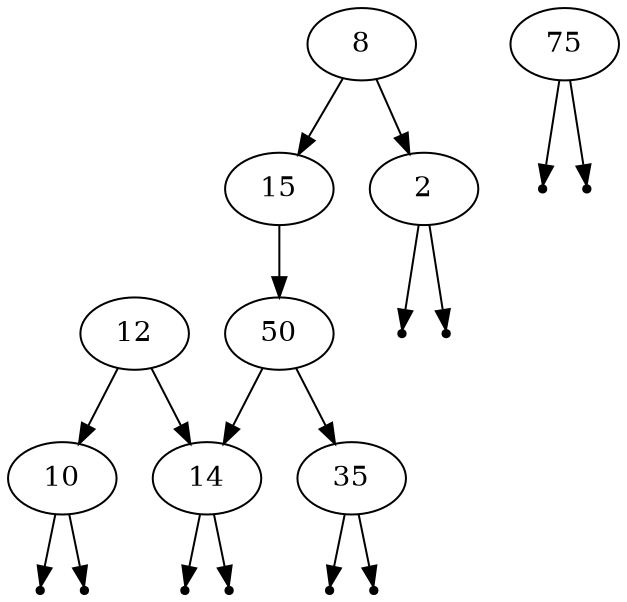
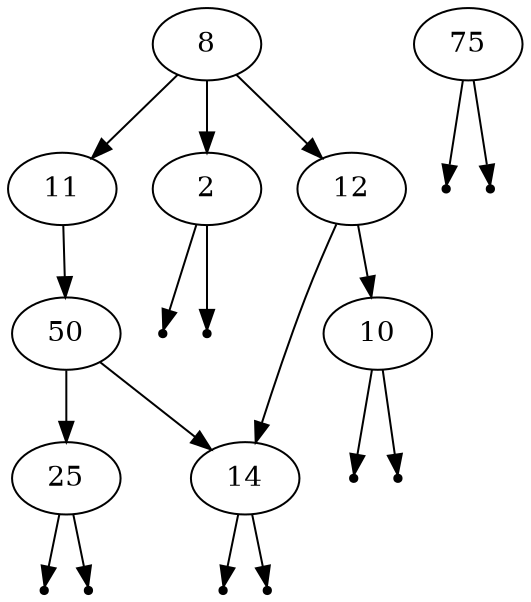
edge "8" -> "12": added
node "15": label "15" -> "11"
node "35": label "35" -> "25"
